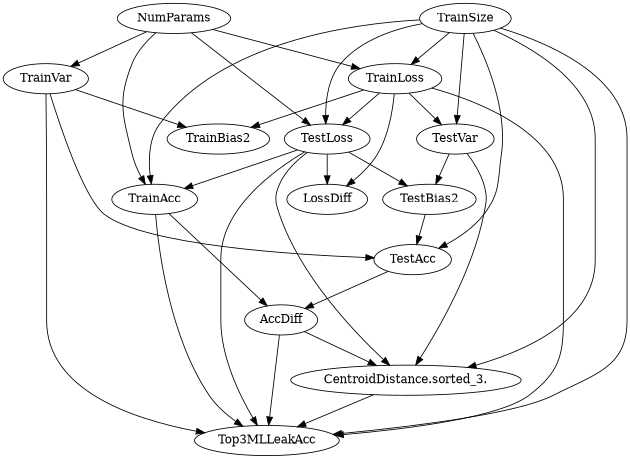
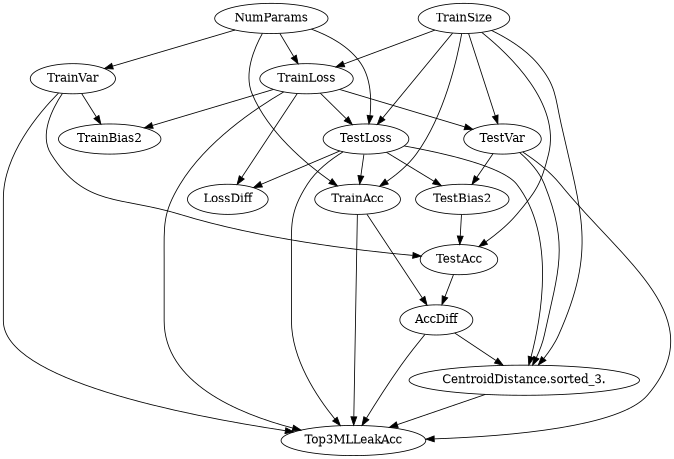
edge "TrainSize" -> "Top3MLLeakAcc": now "TestVar" -> "Top3MLLeakAcc"
